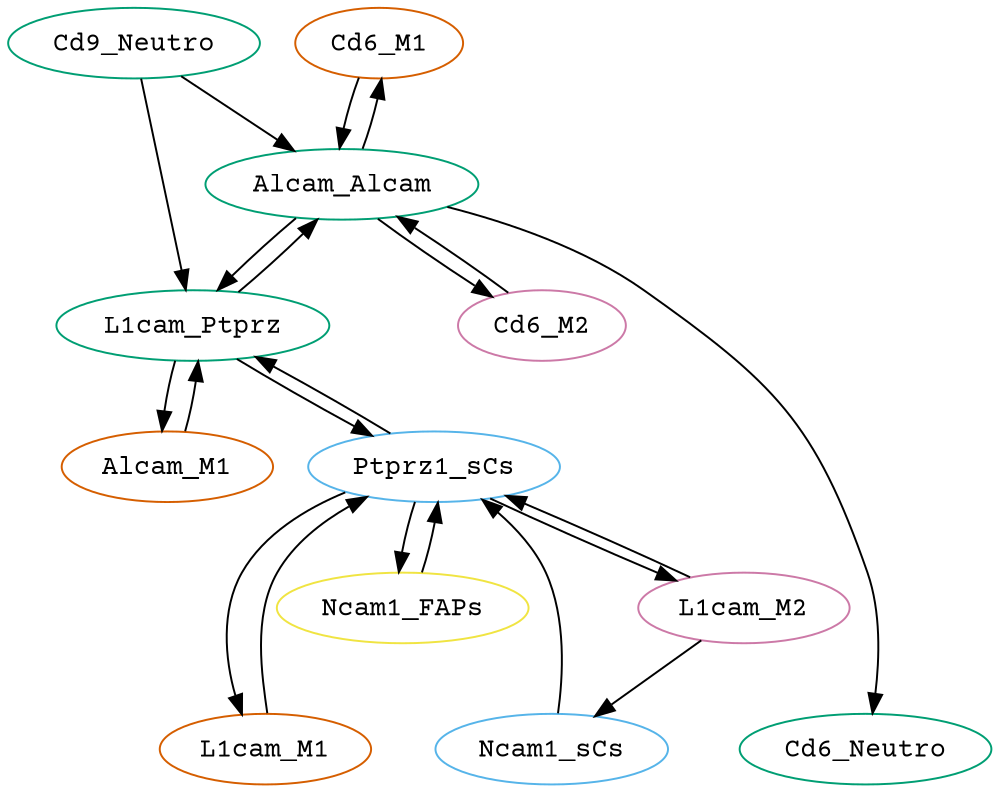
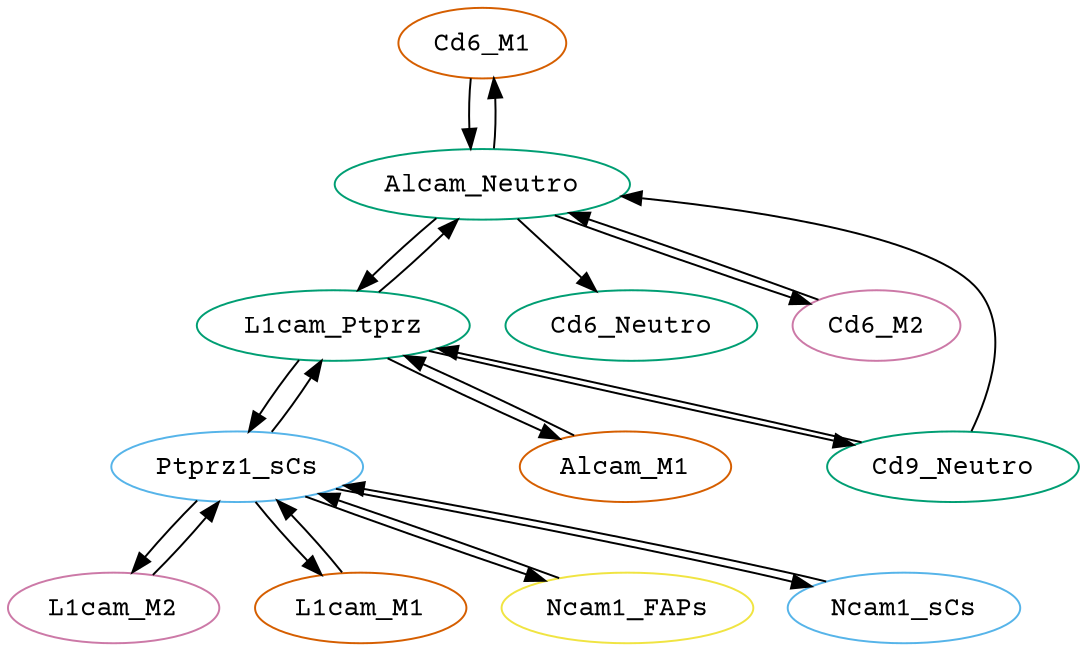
node "Alcam_Alcam": label "Alcam_Alcam" -> "Alcam_Neutro"
edge "L1cam_Ptprz" -> "Cd9_Neutro": added
edge "L1cam_M2" -> "Ncam1_sCs": now "Ptprz1_sCs" -> "Ncam1_sCs"
